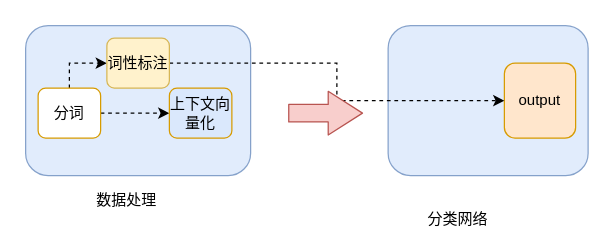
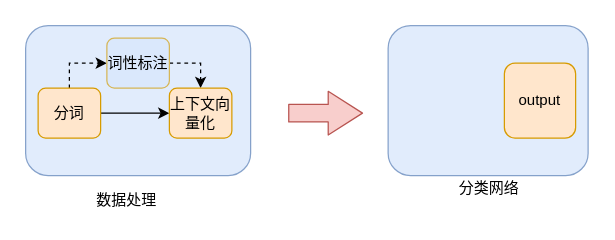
node "词性标注": fillcolor #fff2cc -> #dae8fc
edge "词性标注" -> "output": now "词性标注" -> "上下文向量化"
node "分词": fillcolor #ffffff -> #ffe6cc
edge "分词" -> "上下文向量化": style dashed -> solid
node "上下文向量化": fillcolor #dae8fc -> #ffe6cc
node "分类网络": moved (463, 219) -> (494, 188)
